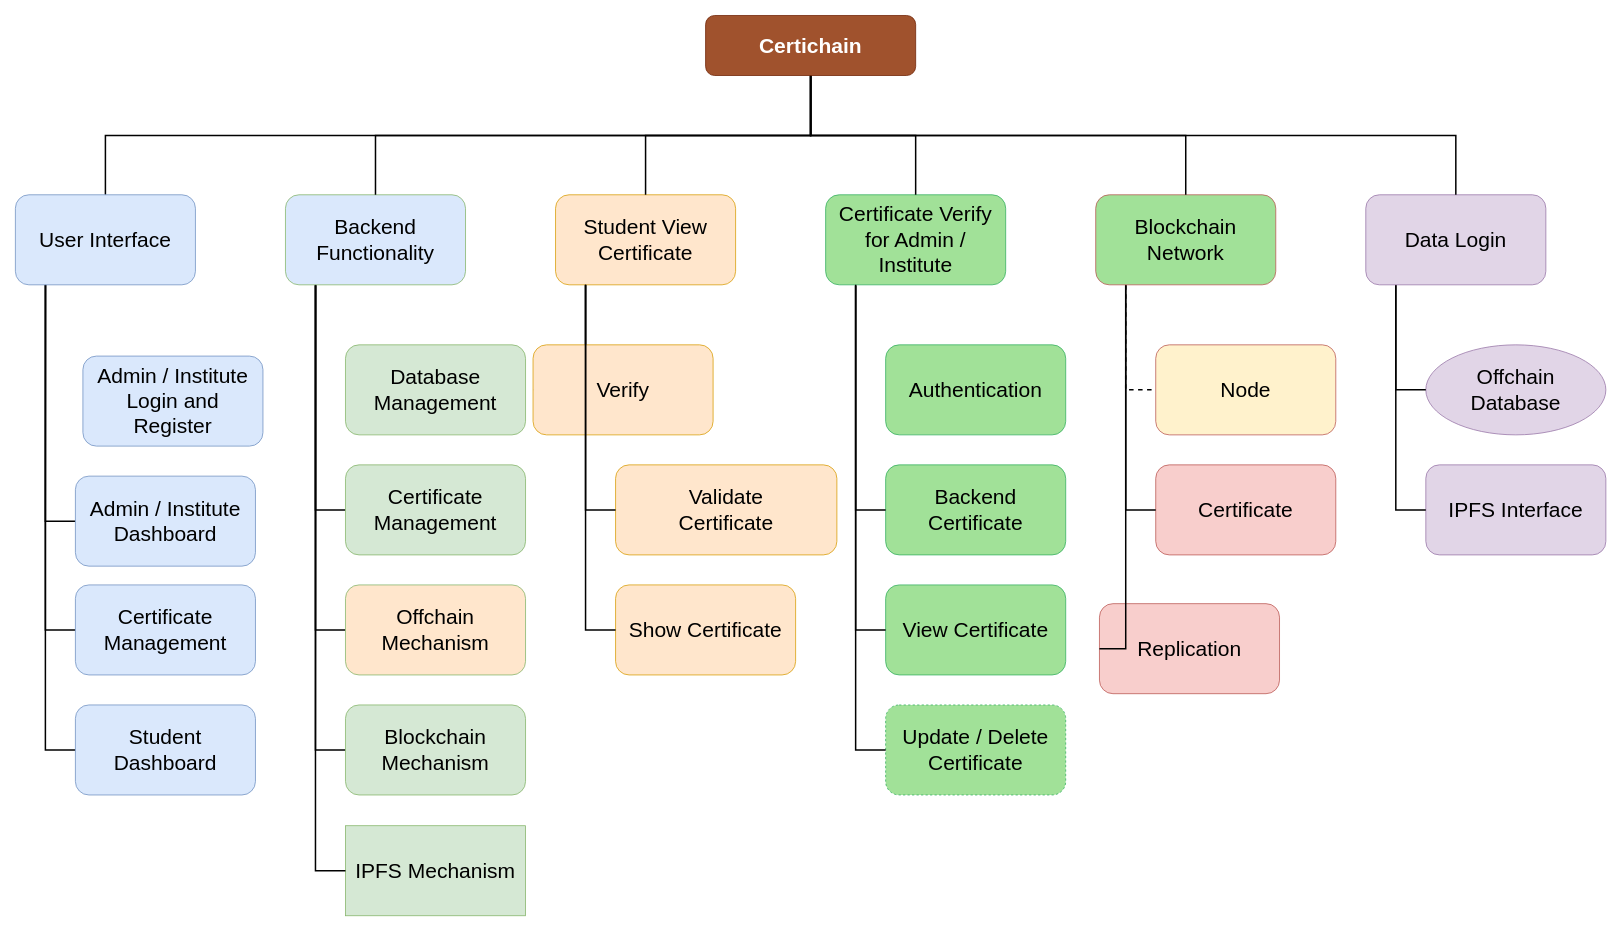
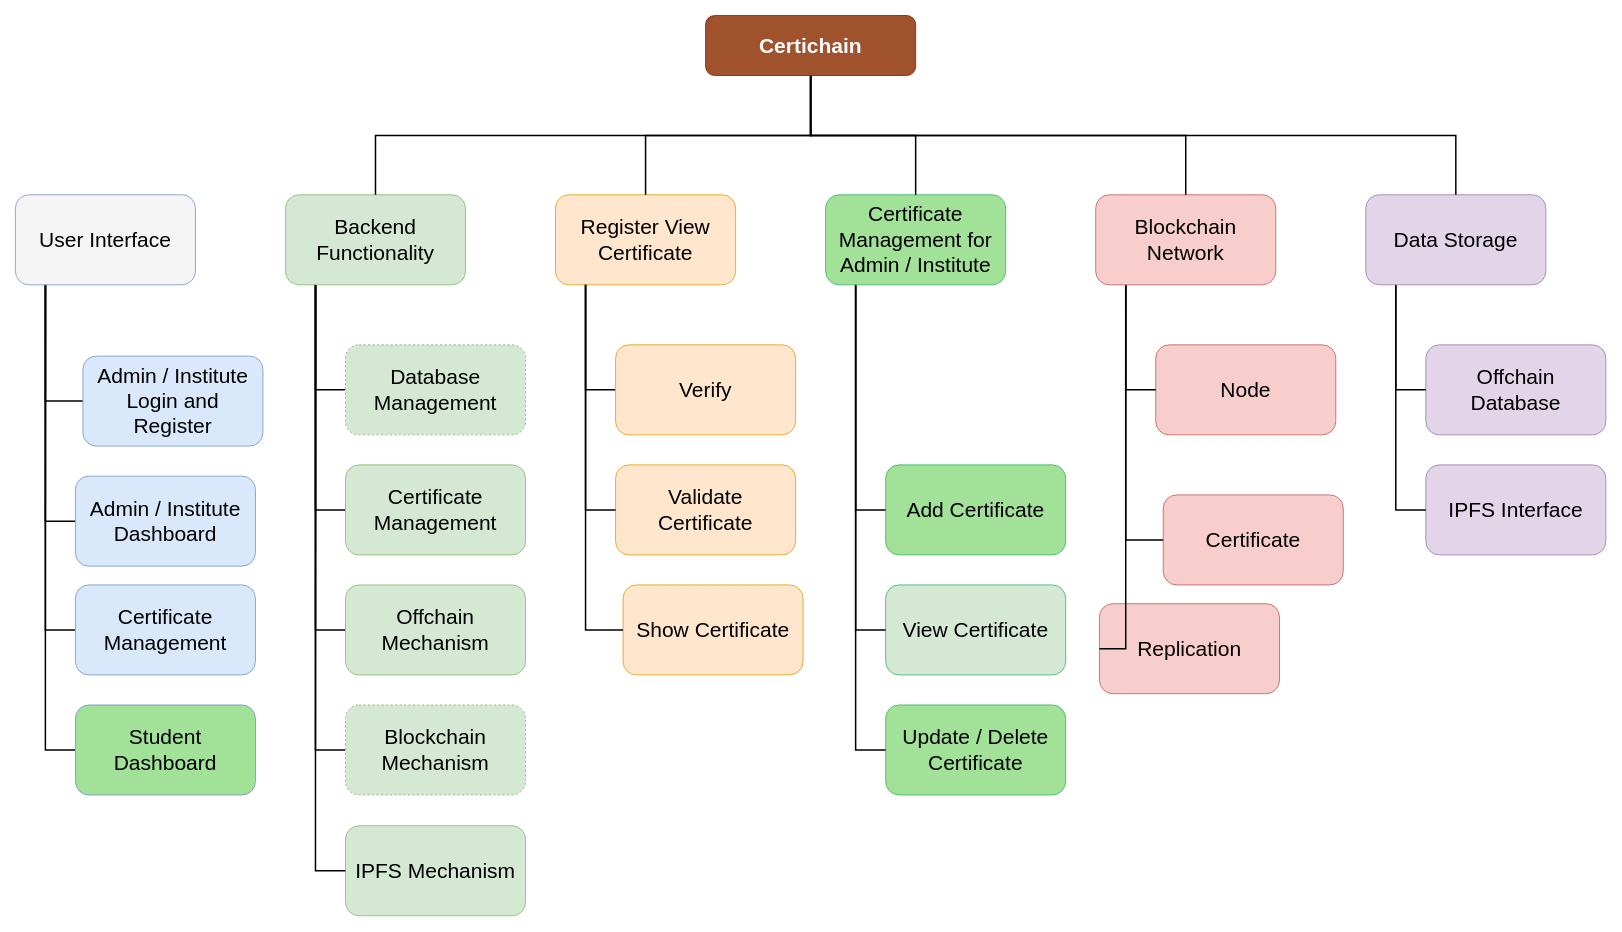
edge "Certichain" -- "User Interface": removed
node "User Interface": fillcolor #dae8fc -> #f5f5f5
node "Backend Functionality": fillcolor #dae8fc -> #d5e8d4
node "Student View Certificate": label "Student View Certificate" -> "Register View Certificate"
node "Certificate Verify for Admin / Institute": label "Certificate Verify for Admin / Institute" -> "Certificate Management for Admin / Institute"
node "Blockchain Network": fillcolor #a1e198 -> #f8cecc
node "Data Login": label "Data Login" -> "Data Storage"
edge "Backend Functionality" -- "Database Management": added
node "Database Management": style solid -> dashed
node "Verify": moved (623, 390) -> (705, 390)
node "Authentication": removed
edge "Blockchain Network" -- "Node": style dashed -> solid
node "Node": fillcolor #fff2cc -> #f8cecc
node "Offchain Database": shape ellipse -> rounded rectangle
edge "User Interface" -- "Admin / Institute Login and Register": added
node "Validate Certificate": size 221x90 -> 180x90
node "Backend Certificate": label "Backend Certificate" -> "Add Certificate"
node "Certificate": moved (1245, 510) -> (1253, 540)
node "Offchain Mechanism": fillcolor #ffe6cc -> #d5e8d4
node "Show Certificate": moved (705, 630) -> (713, 630)
node "View Certificate": fillcolor #a1e198 -> #d5e8d4
node "Student Dashboard": fillcolor #dae8fc -> #a1e198
node "Blockchain Mechanism": style solid -> dashed
node "Update / Delete Certificate": style dashed -> solid
node "IPFS Mechanism": shape rectangle -> rounded rectangle
